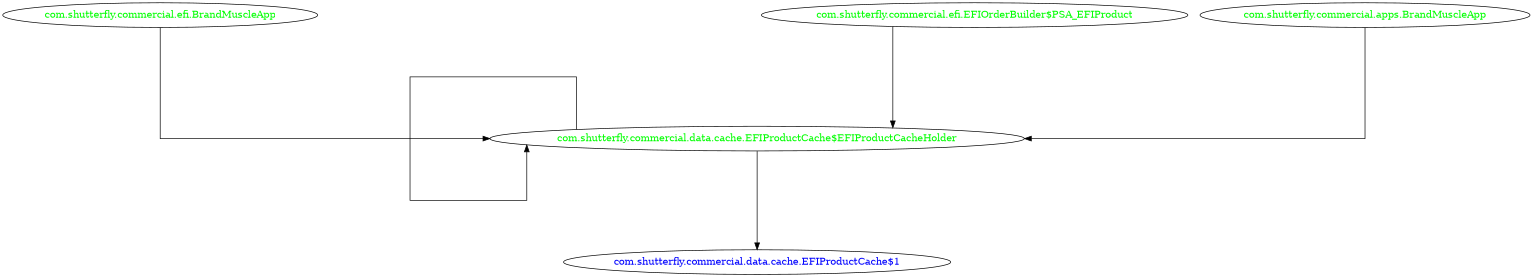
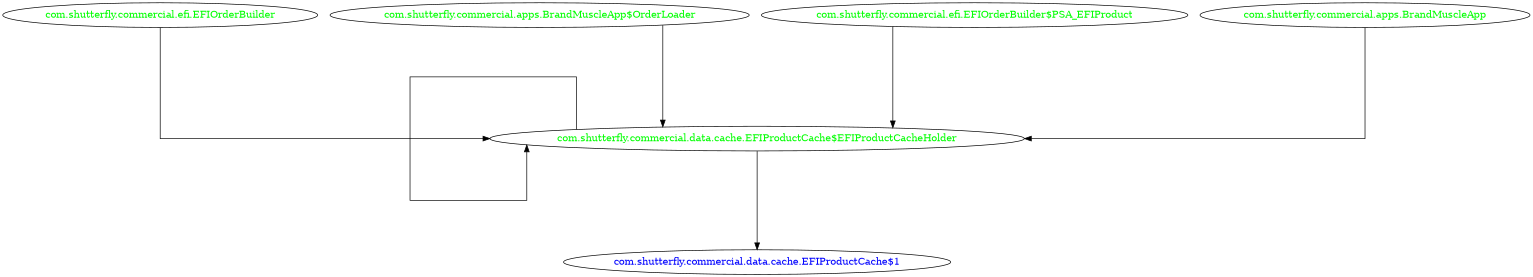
node "com.shutterfly.commercial.efi.BrandMuscleApp": label "com.shutterfly.commercial.efi.BrandMuscleApp" -> "com.shutterfly.commercial.efi.EFIOrderBuilder"
node "com.shutterfly.commercial.apps.BrandMuscleApp$OrderLoader": added
